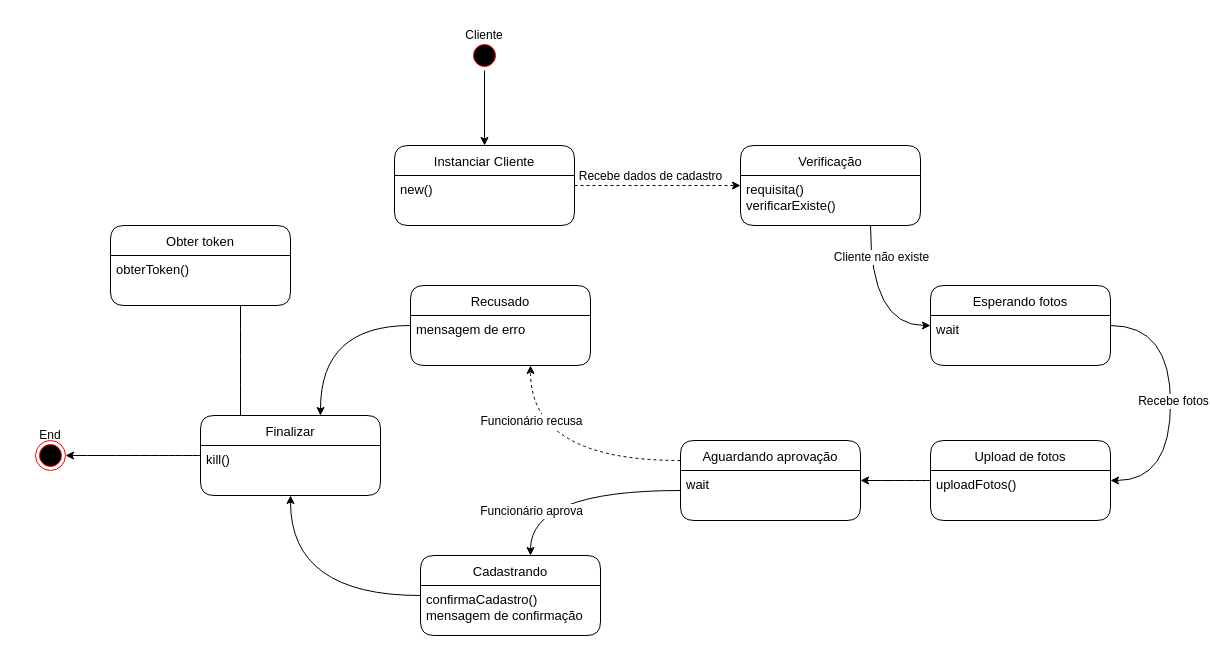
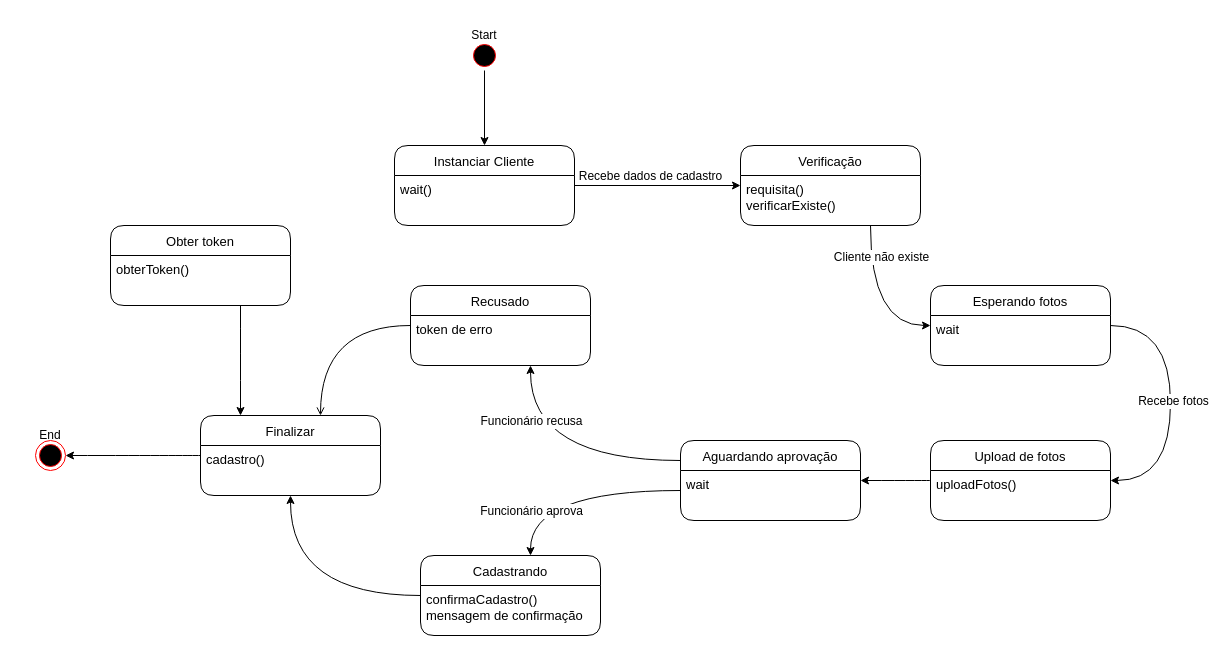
node "Cliente": label "Cliente" -> "Start"
edge "Instanciar Cliente" -> "Verificação": style dashed -> solid
node "new()": label "new()" -> "wait()"
node "mensagem de erro": label "mensagem de erro" -> "token de erro"
edge "Recusado" -> "Finalizar": arrowhead classic -> open
edge "Obter token" -- "Finalizar": arrowhead none -> classic
edge "Aguardando aprovação" -> "Recusado": style dashed -> solid
node "kill()": label "kill()" -> "cadastro()"
